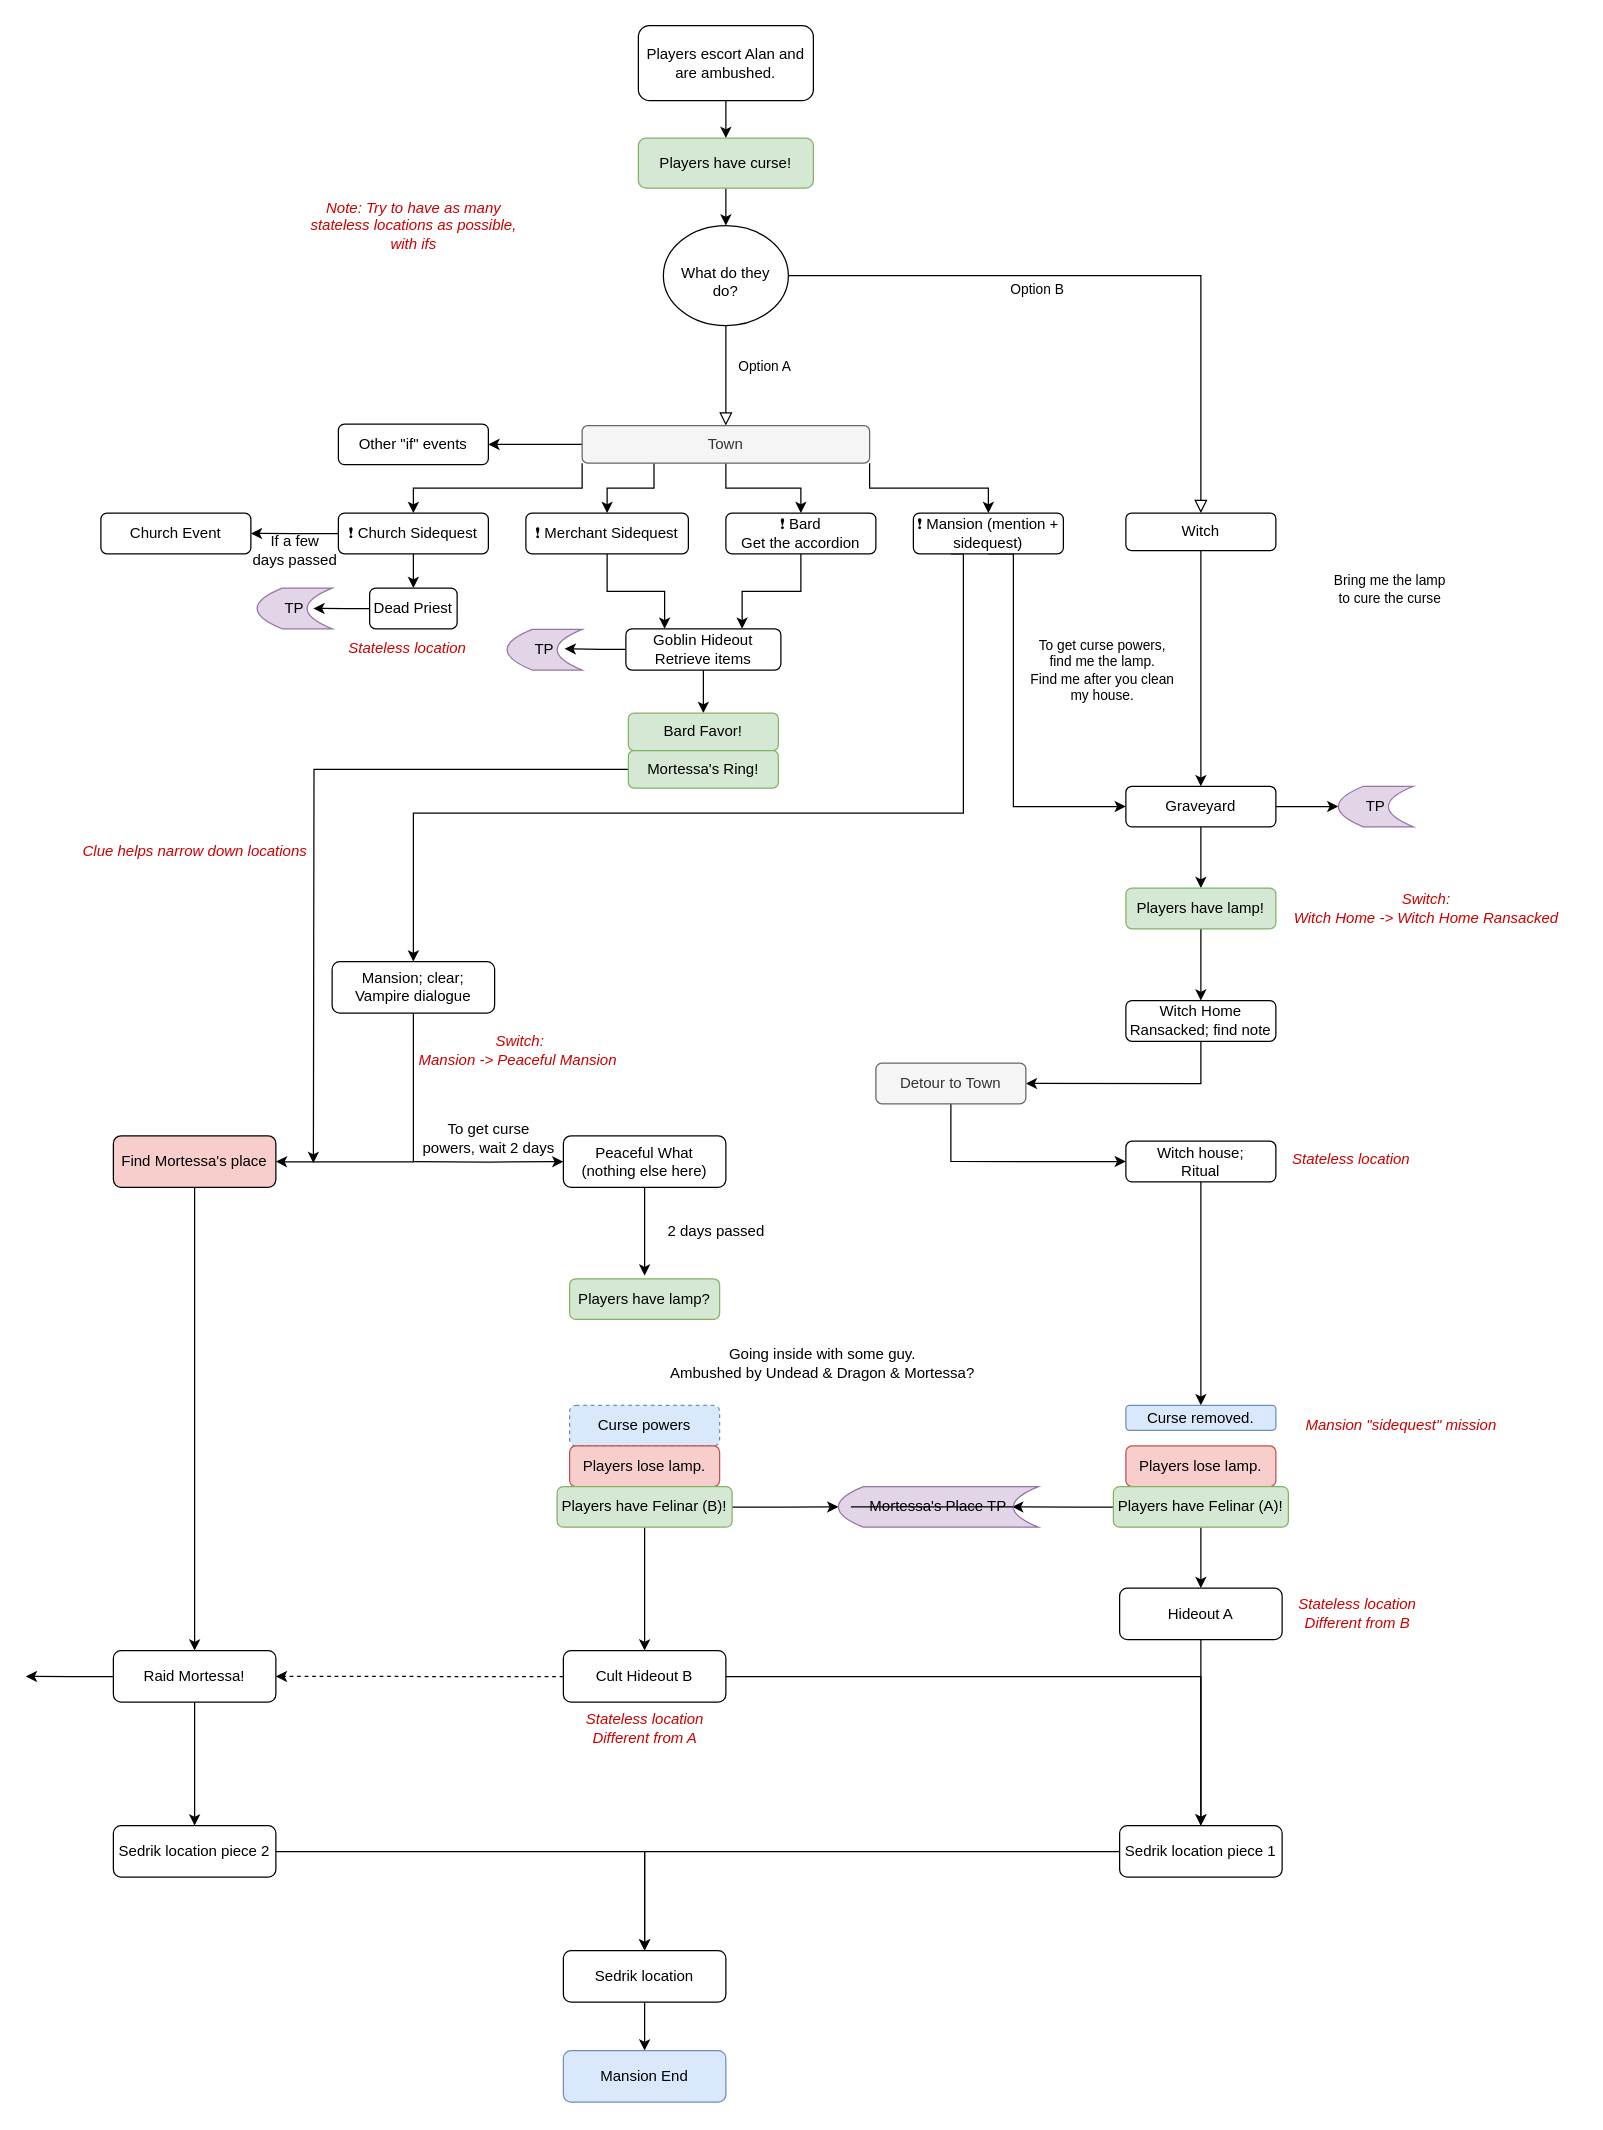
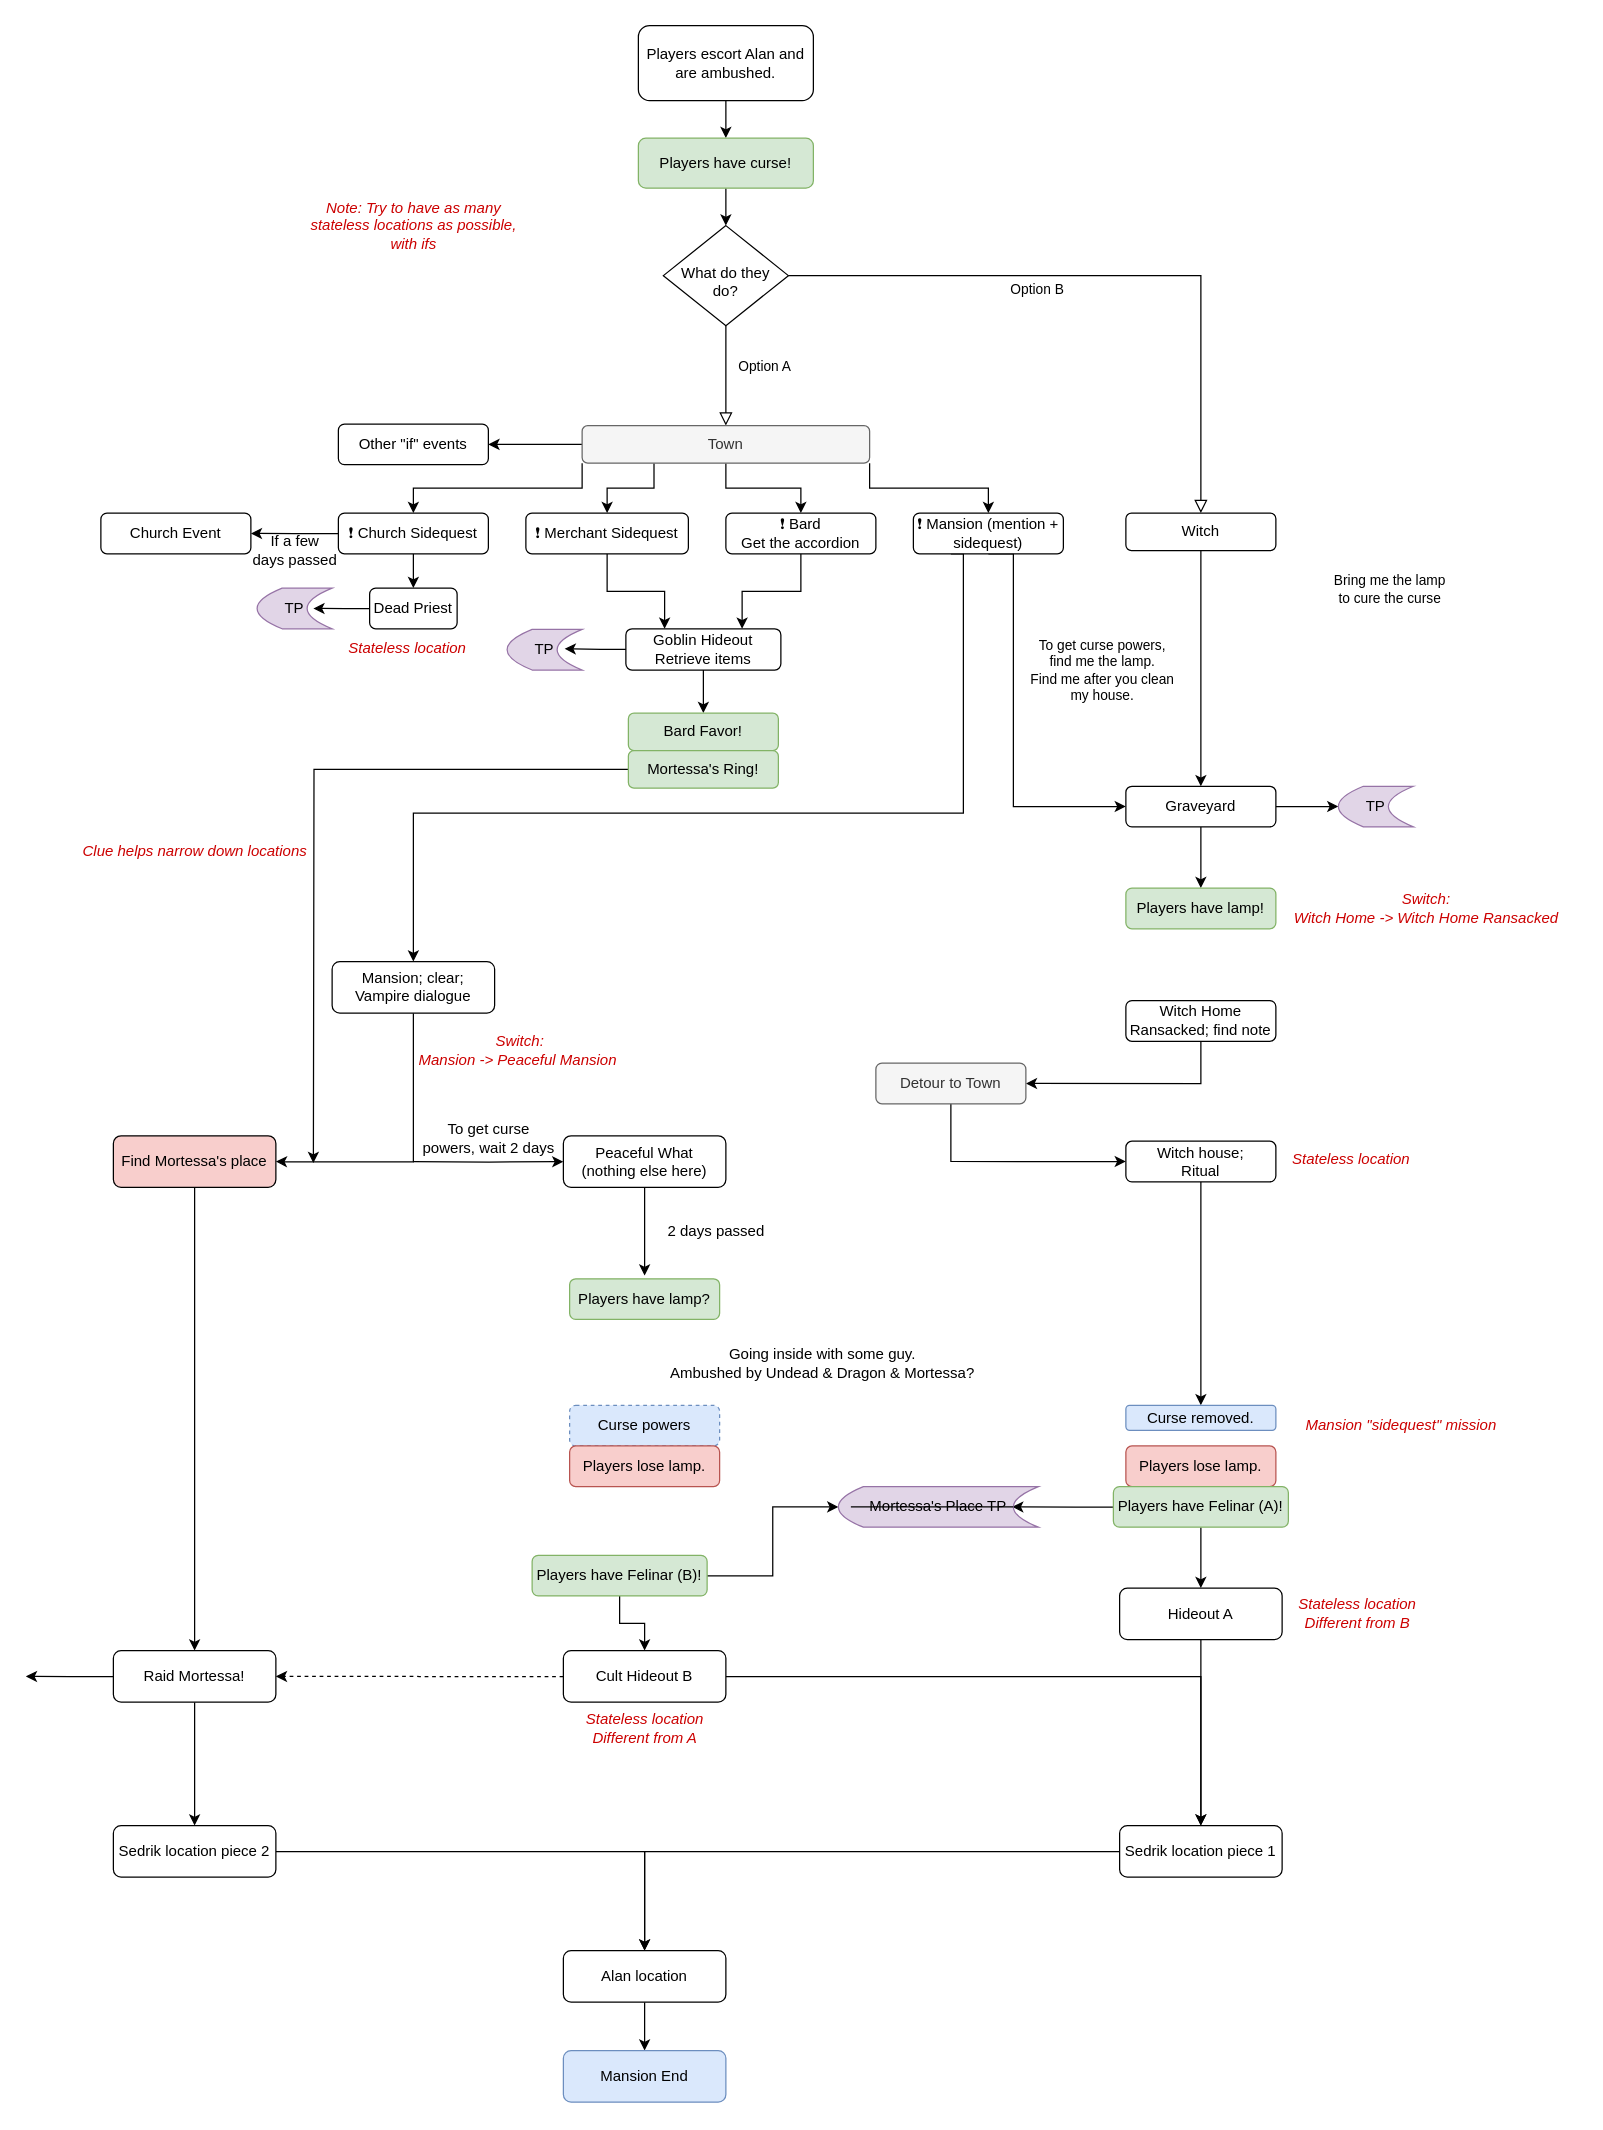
node "What do they do?": shape ellipse -> diamond
edge "Players have lamp!" -> "Witch Home Ransacked; find note": removed
node "Players have Felinar (B)!": moved (644, 1507) -> (619, 1576)
node "Sedrik location": label "Sedrik location" -> "Alan location"
